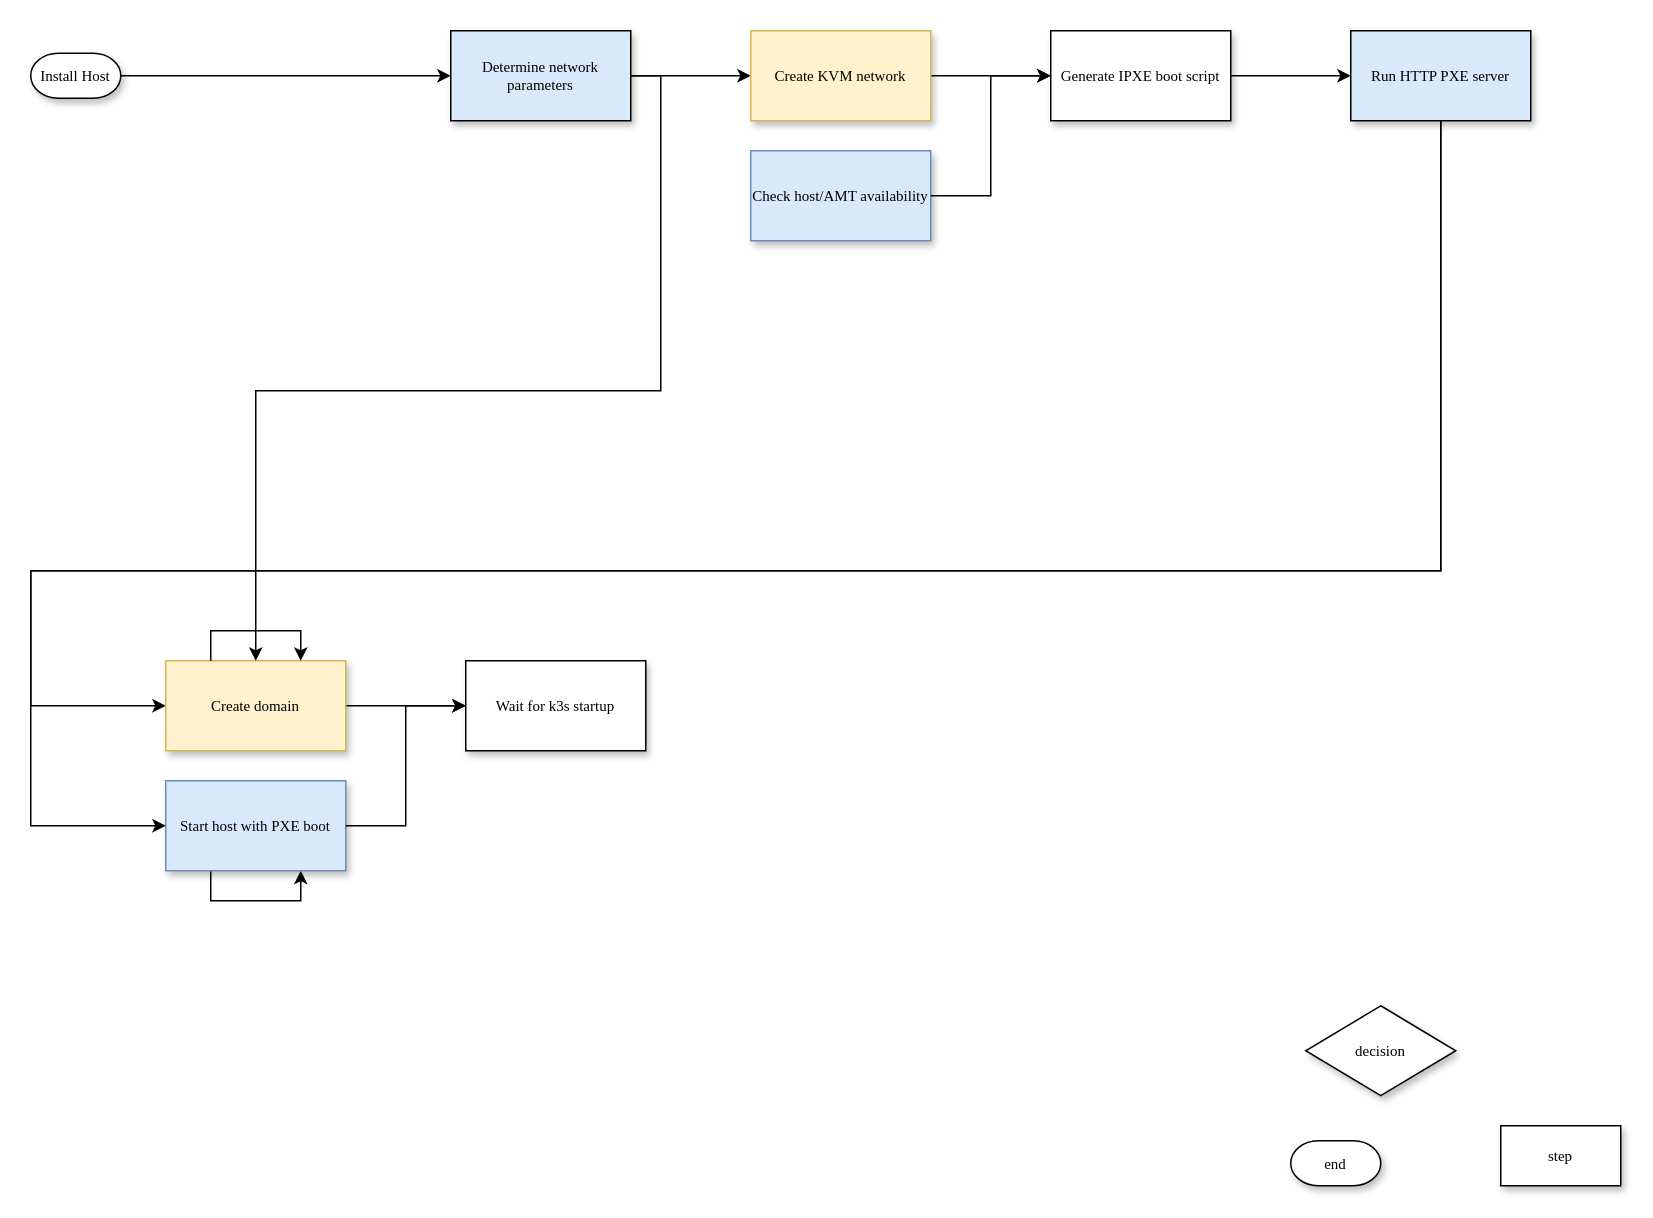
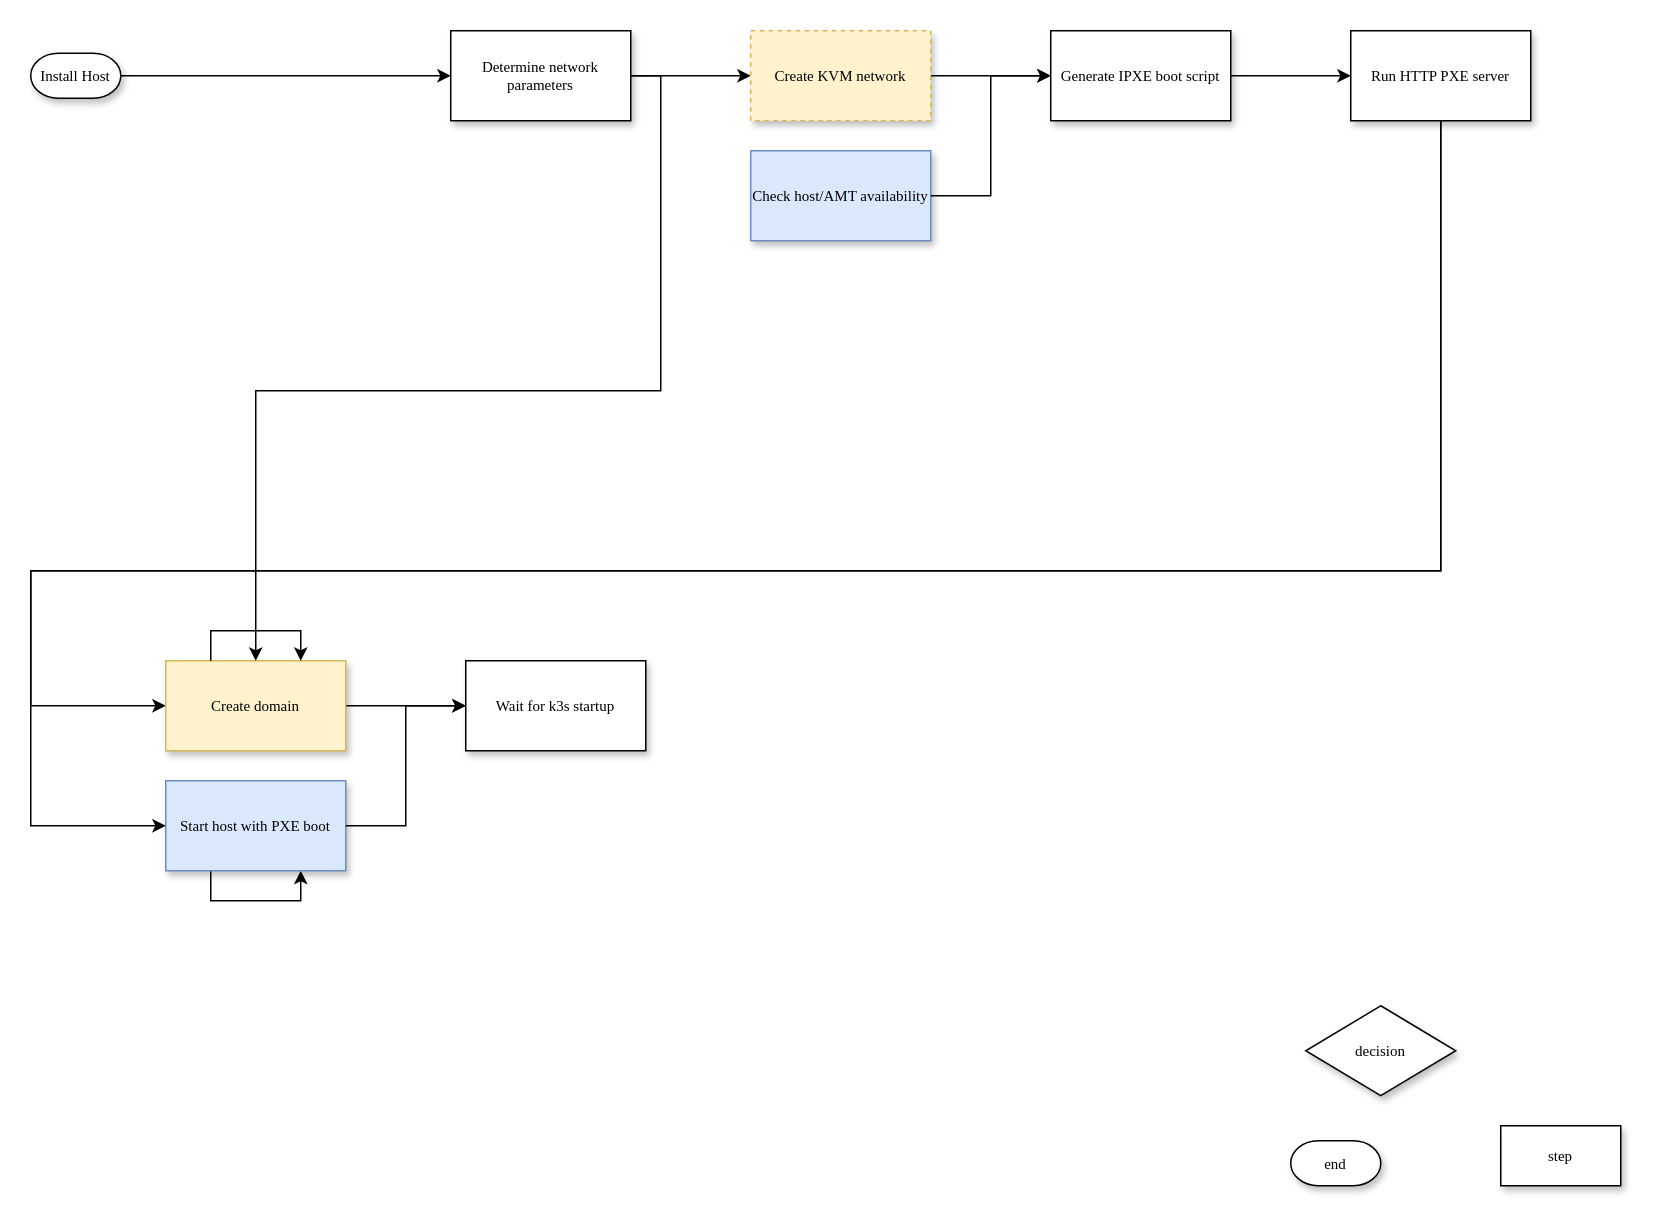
node "Determine network parameters": fillcolor #dae8fc -> #ffffff
node "Create KVM network": style solid -> dashed
node "Run HTTP PXE server": fillcolor #dae8fc -> #ffffff
